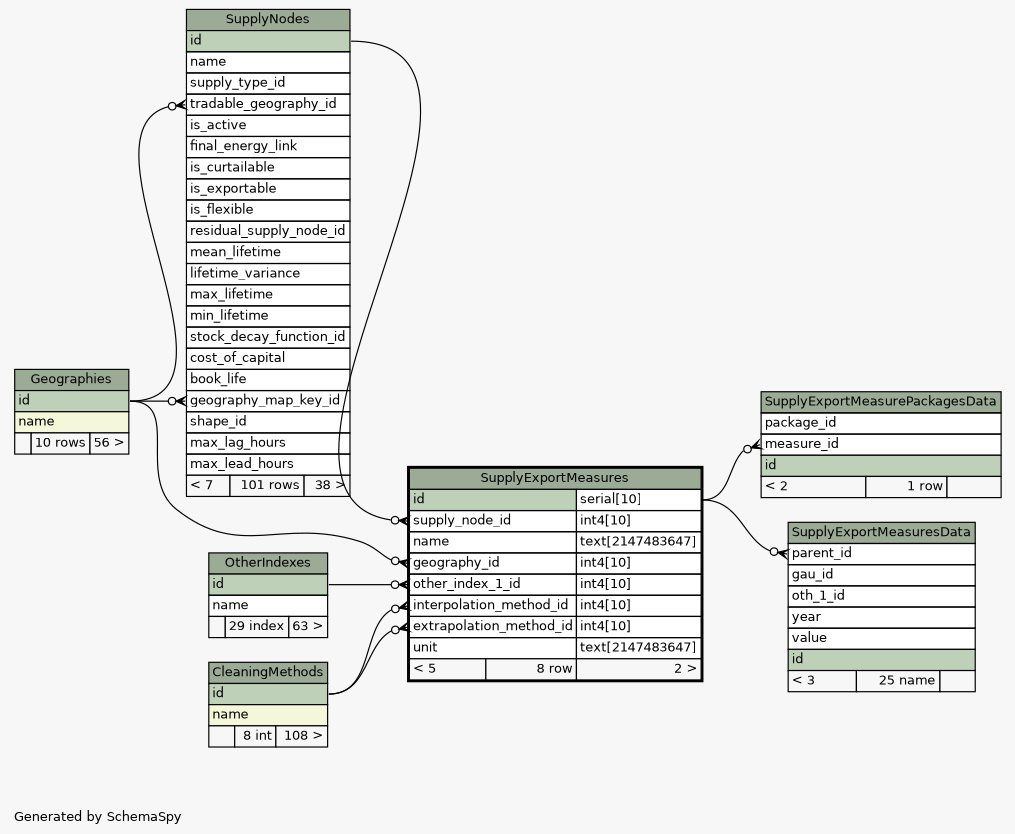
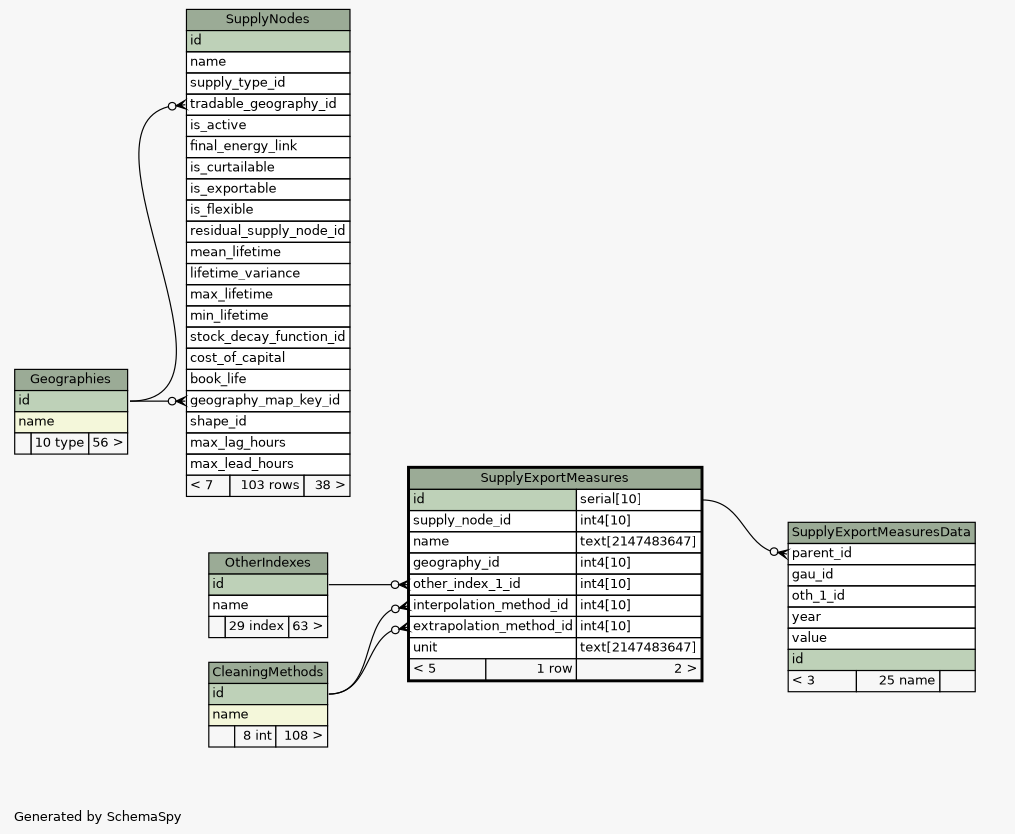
edge "SupplyNodes" -> "SupplyExportMeasures": removed
node "Geographies": text "10 rows" -> "10 type"
node "SupplyExportMeasurePackagesData": removed
node "SupplyNodes": text "101 rows" -> "103 rows"
edge "Geographies" -> "SupplyExportMeasures": removed
node "SupplyExportMeasures": text "8 row" -> "1 row"
